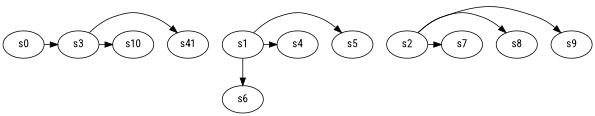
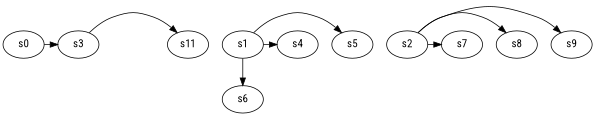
node "s10": removed
node "s41": label "s41" -> "s11"
